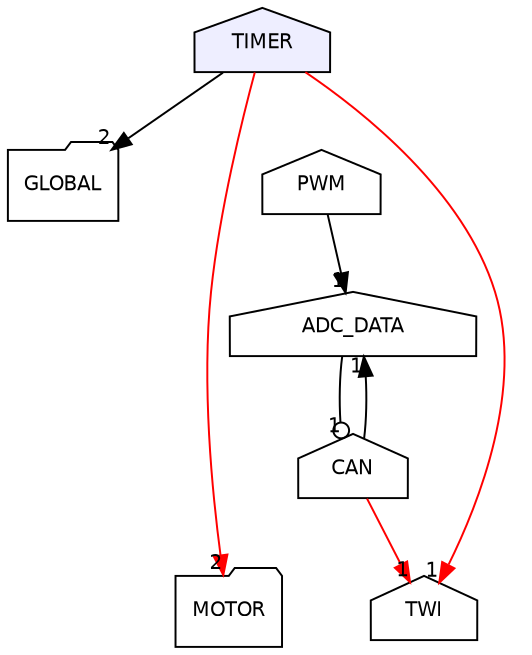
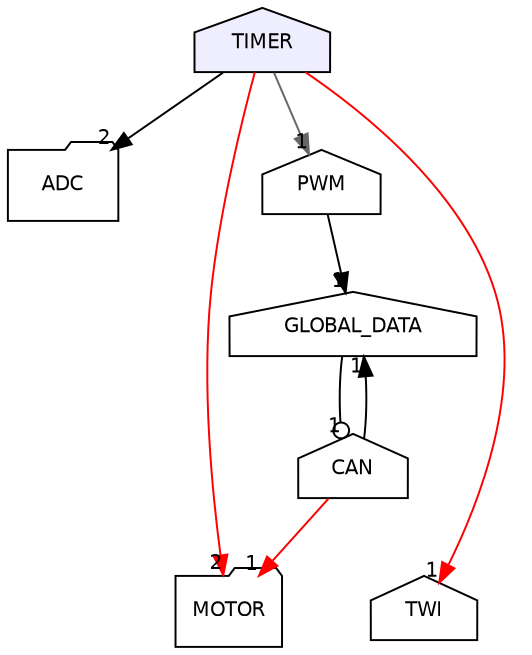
edge "TIMER" -> "PWM": added
node "GLOBAL": label "GLOBAL" -> "ADC"
node "ADC_DATA": label "ADC_DATA" -> "GLOBAL_DATA"
edge "CAN" -> "TWI": now "CAN" -> "MOTOR"
